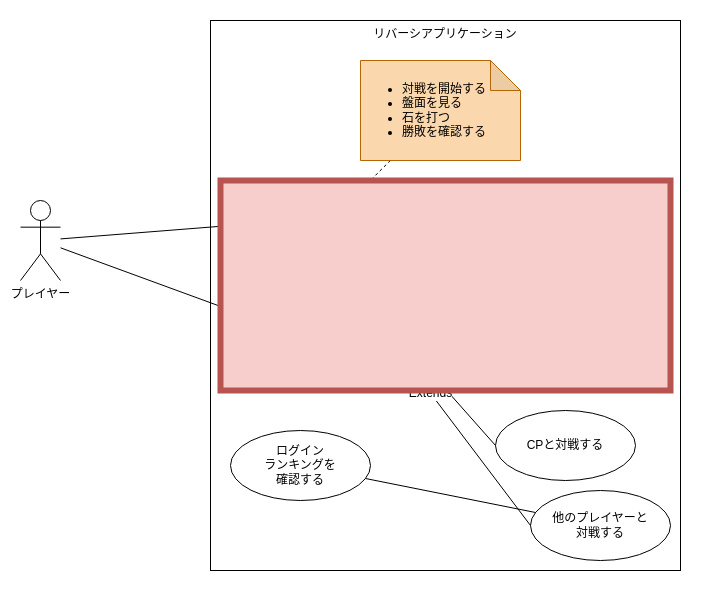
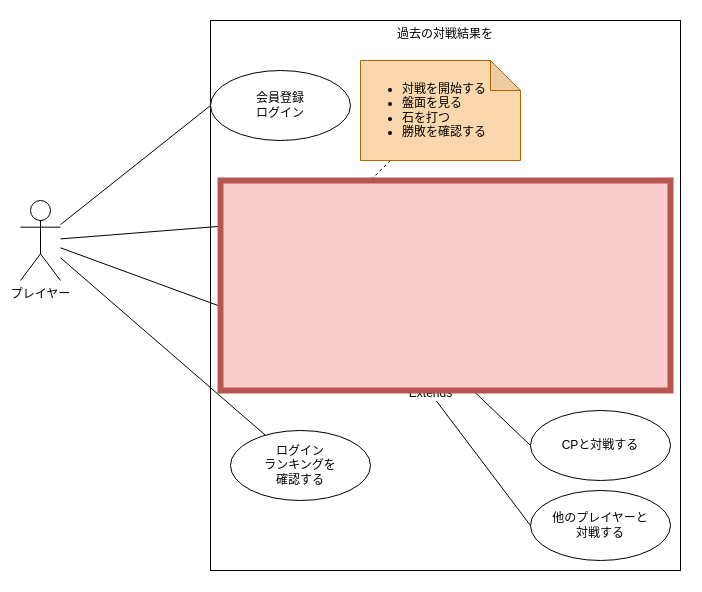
node "リバーシアプリケーション": label "リバーシアプリケーション" -> "過去の対戦結果を"
node "会員登録 ログイン": added
edge "会員登録 ログイン" -- "プレイヤー": added
node "CPと対戦する": moved (566, 446) -> (601, 446)
edge "ログイン ランキングを 確認する" -- "他のプレイヤーと 対戦する": now "ログイン ランキングを 確認する" -- "プレイヤー"
